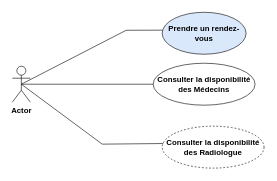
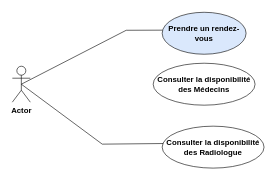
edge "Actor" -- "Consulter la disponibilité des Médecins": removed
node "Consulter la disponibilité des Radiologue": style dashed -> solid
